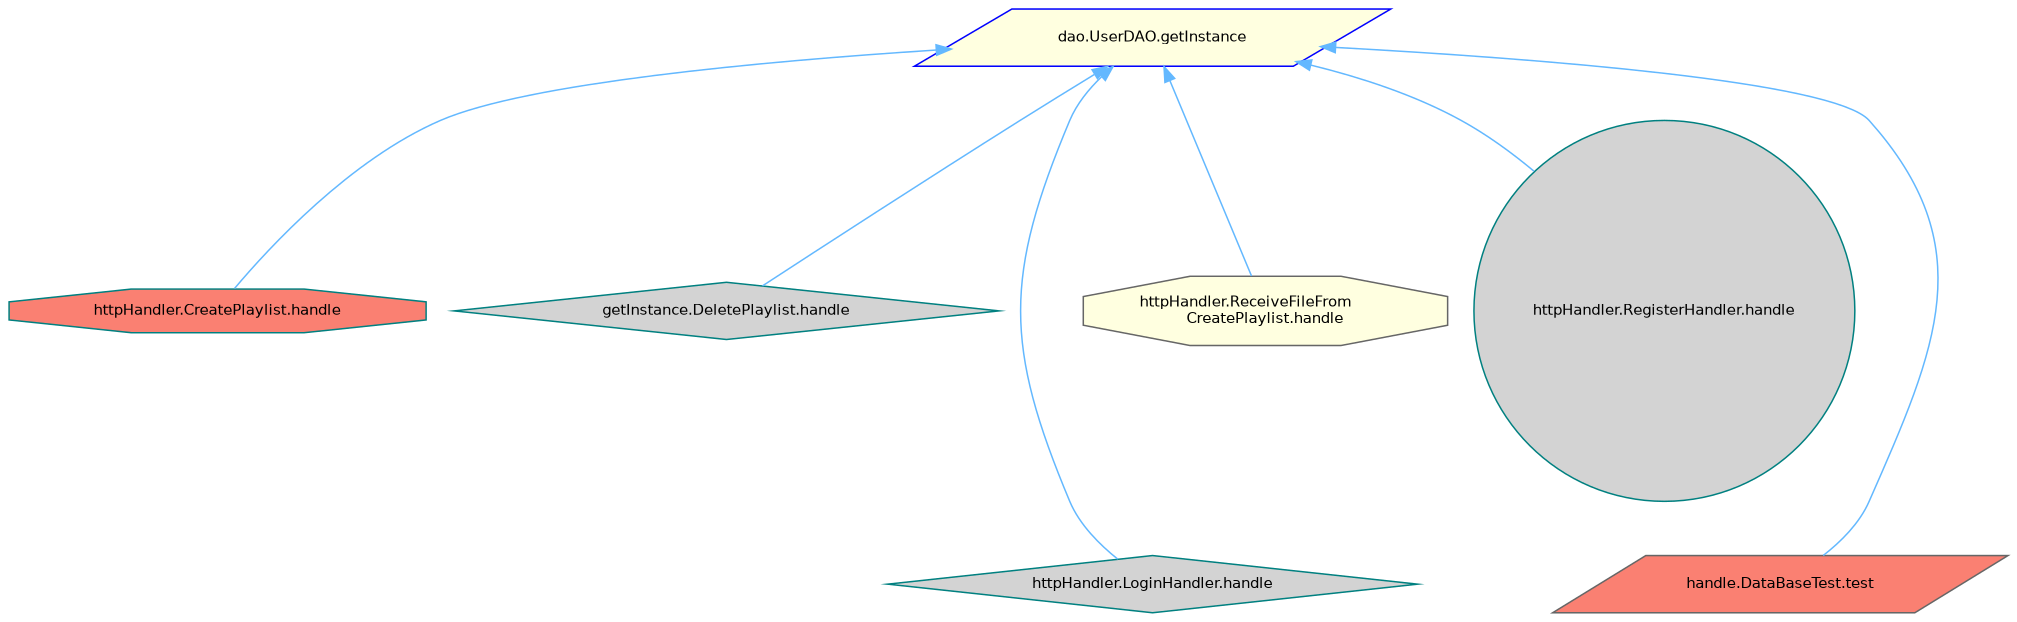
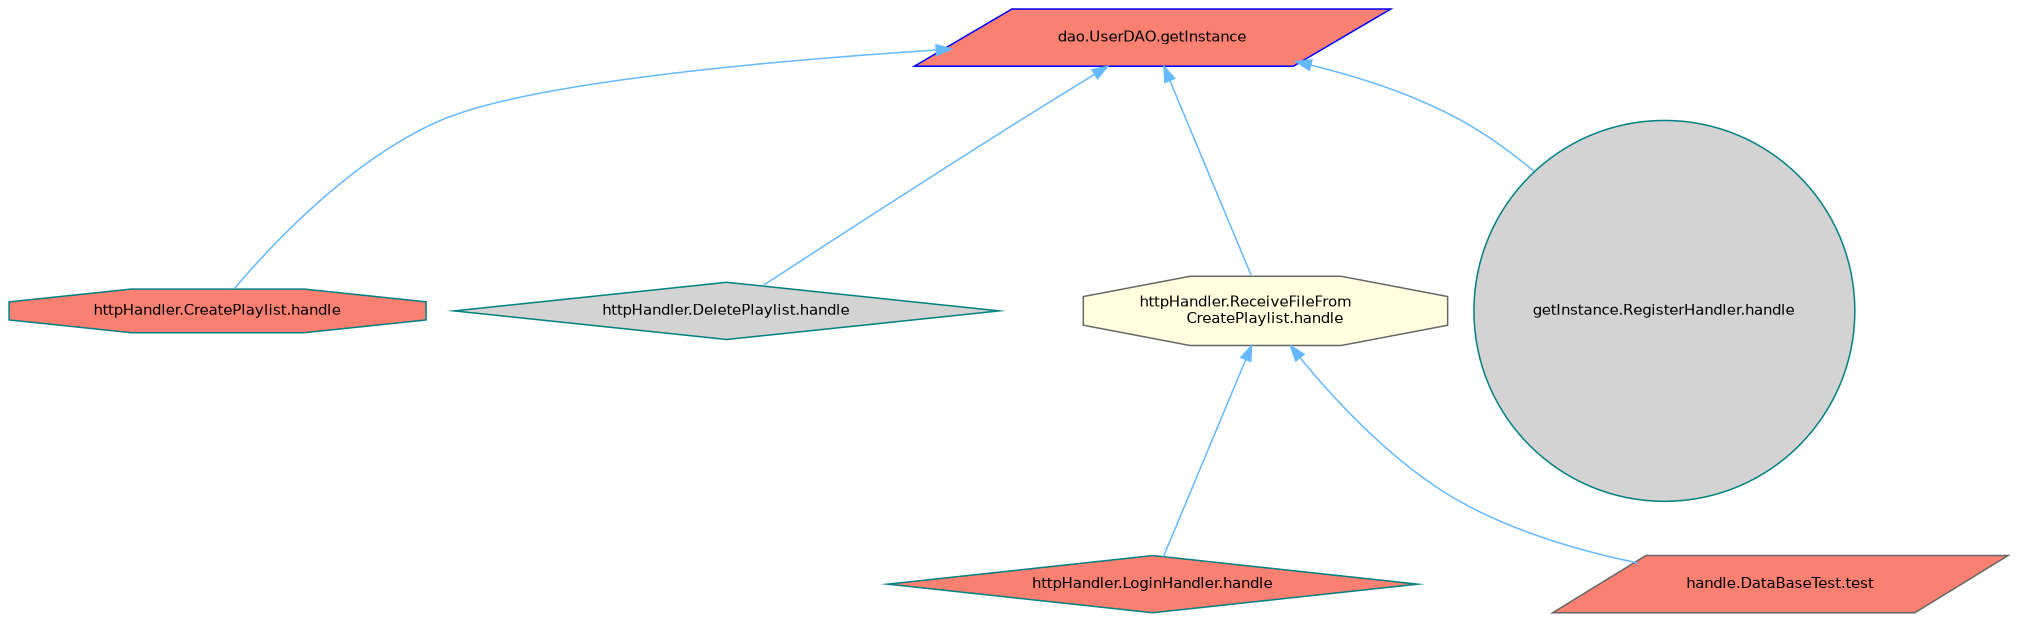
node "dao.UserDAO.getInstance": fillcolor lightyellow -> salmon
edge "handle.DataBaseTest.test" -> "dao.UserDAO.getInstance": now "handle.DataBaseTest.test" -> "httpHandler.ReceiveFileFrom CreatePlaylist.handle"
node "getInstance.DeletePlaylist.handle": label "getInstance.DeletePlaylist.handle" -> "httpHandler.DeletePlaylist.handle"
node "httpHandler.RegisterHandler.handle": label "httpHandler.RegisterHandler.handle" -> "getInstance.RegisterHandler.handle"
edge "httpHandler.LoginHandler.handle" -> "dao.UserDAO.getInstance": now "httpHandler.LoginHandler.handle" -> "httpHandler.ReceiveFileFrom CreatePlaylist.handle"
node "httpHandler.LoginHandler.handle": fillcolor lightgrey -> salmon
